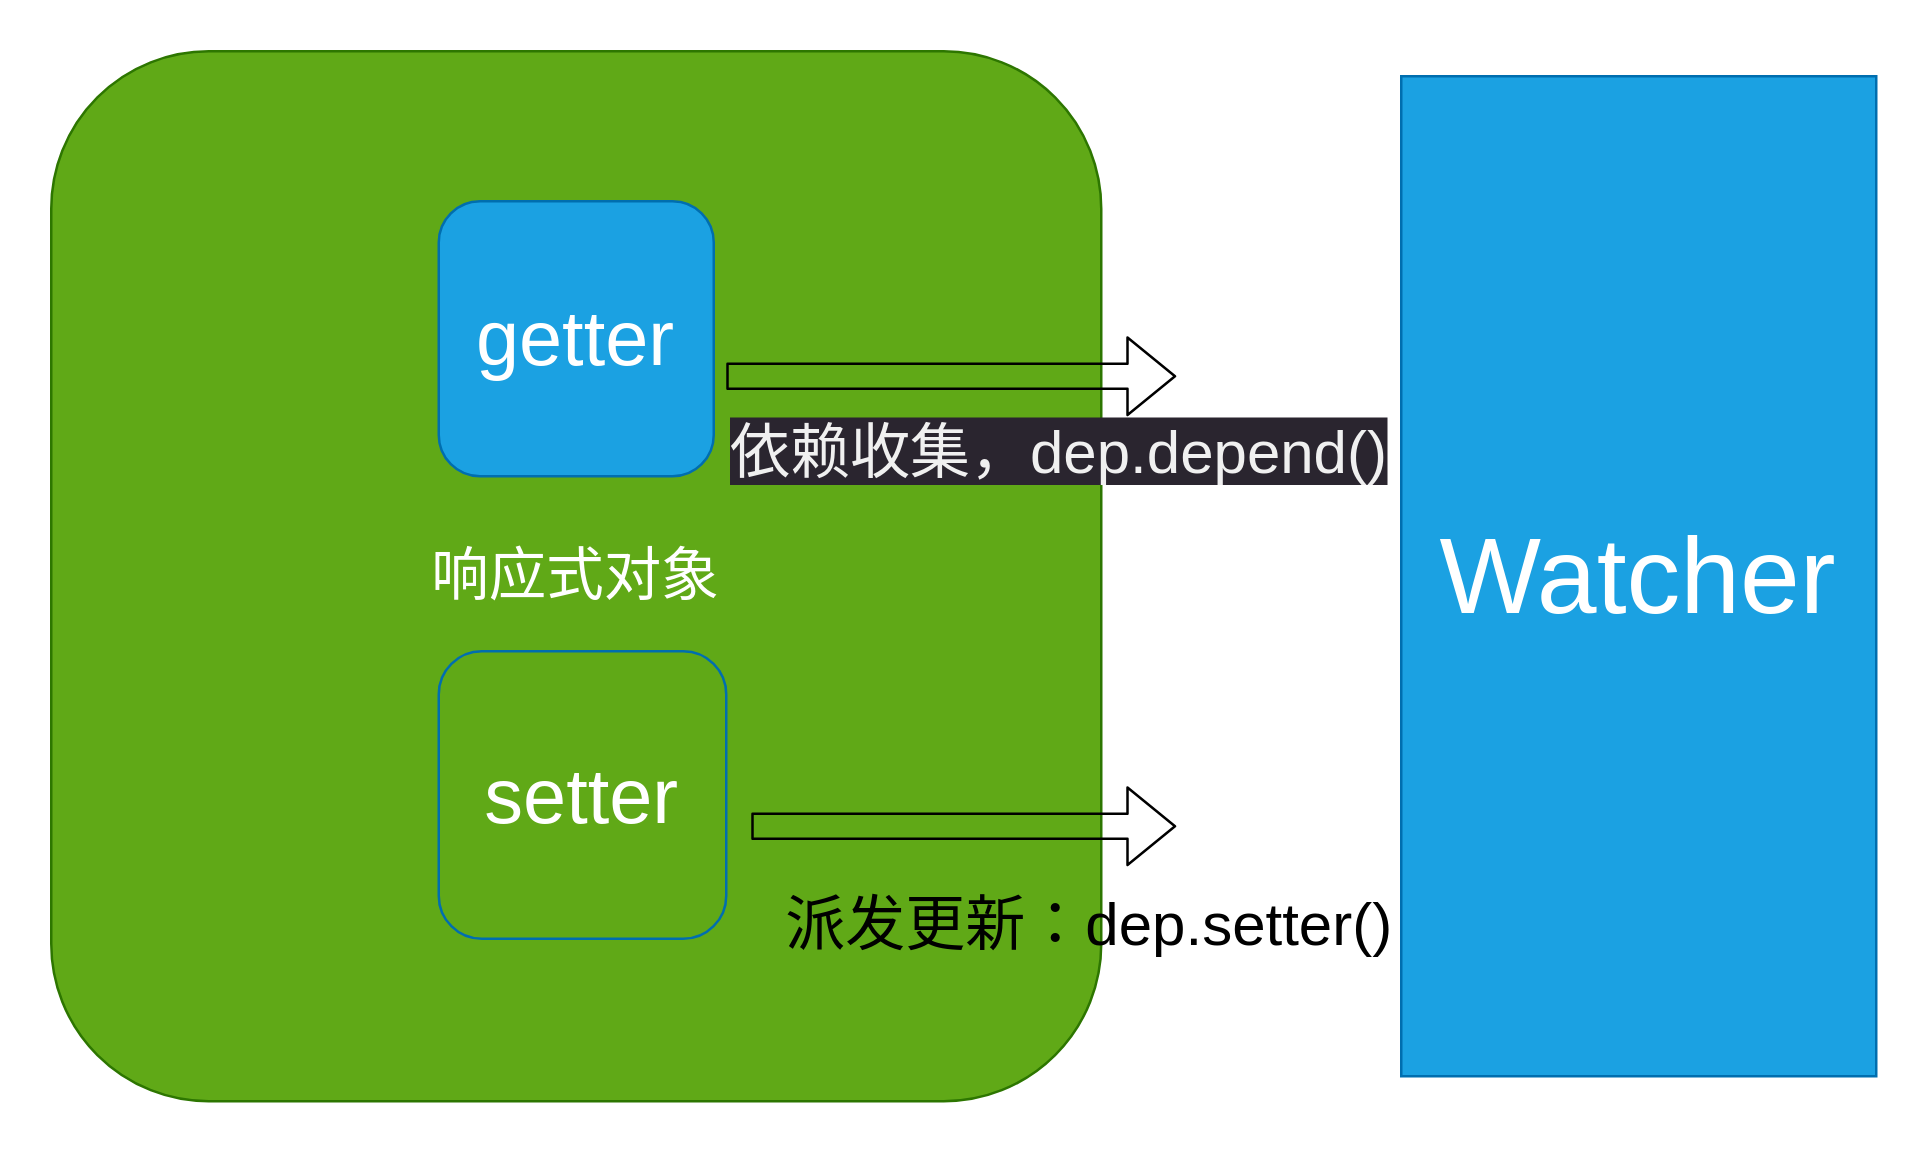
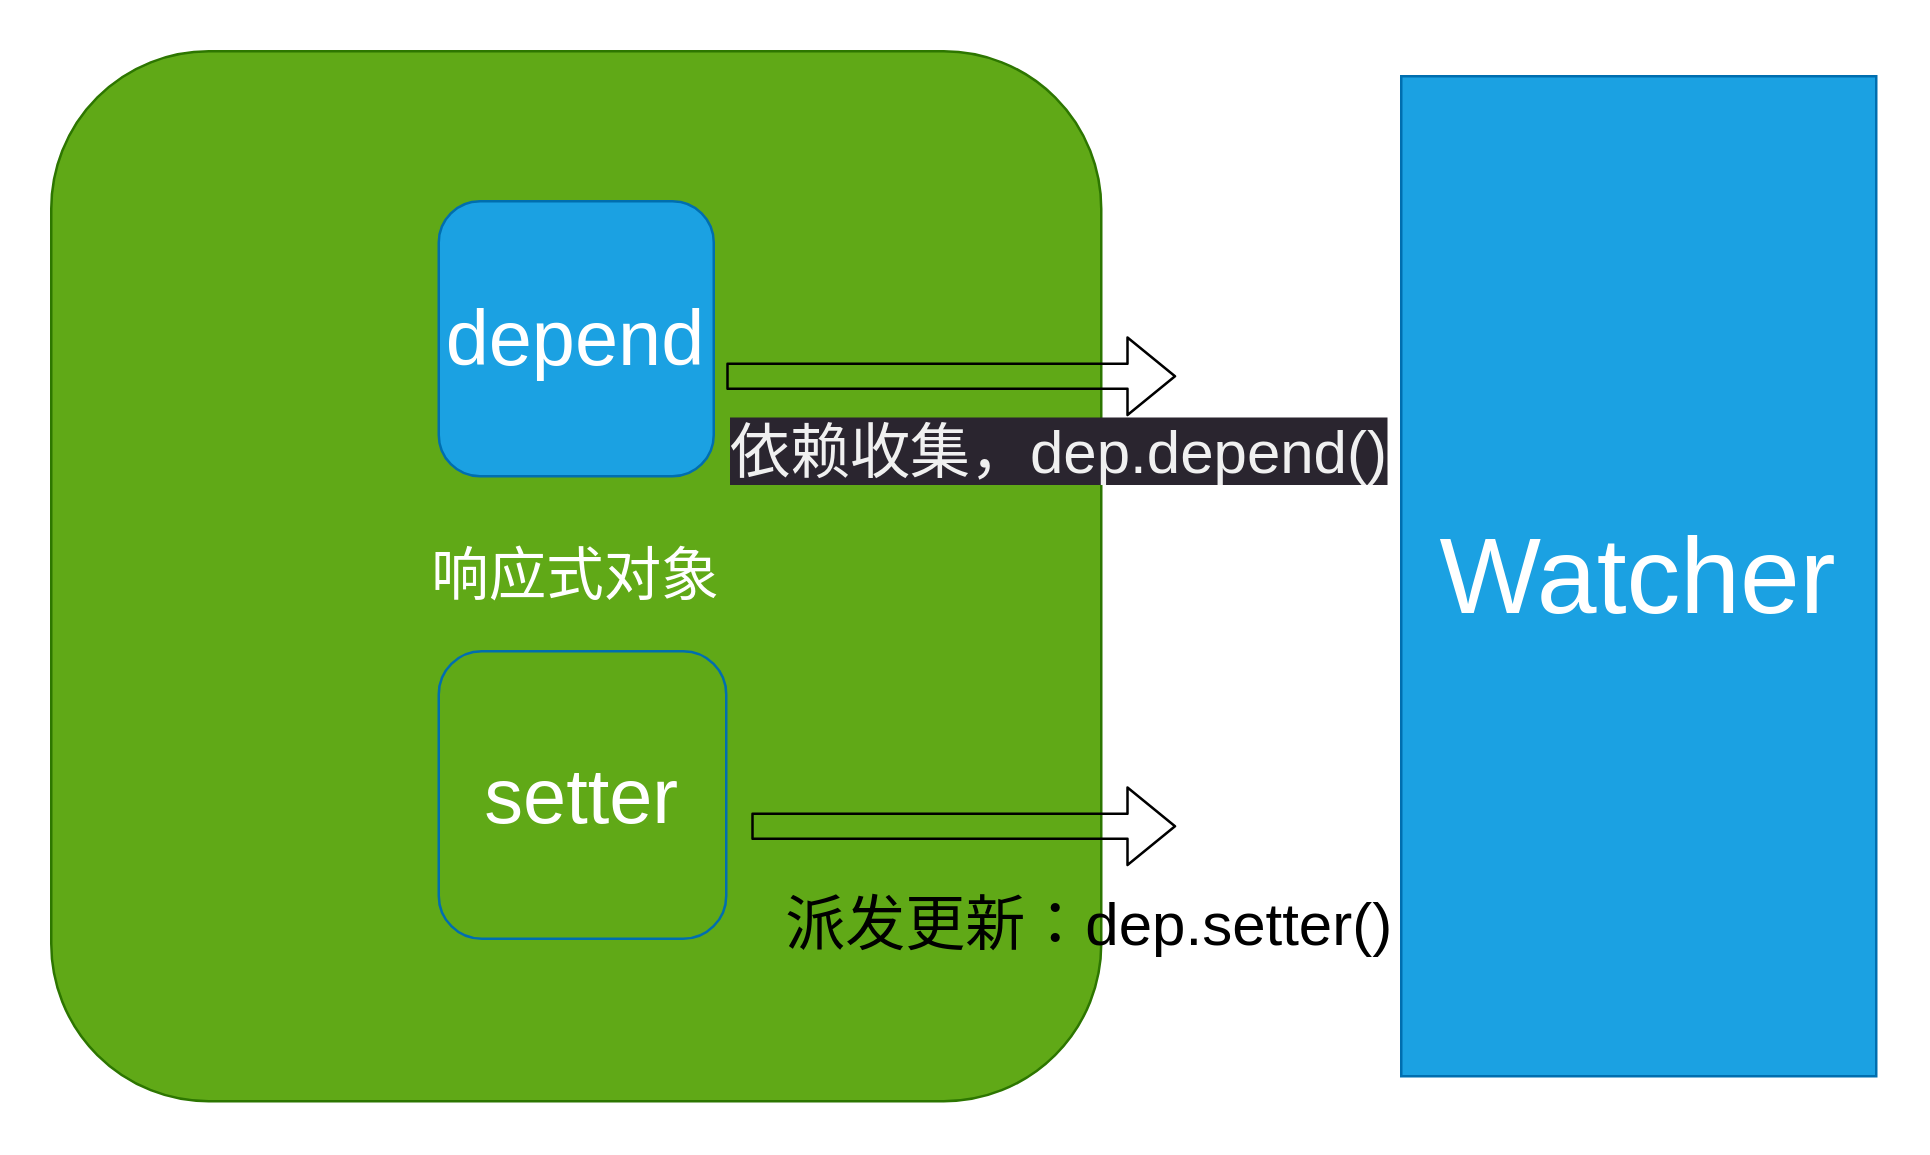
node "getter": label "getter" -> "depend"
